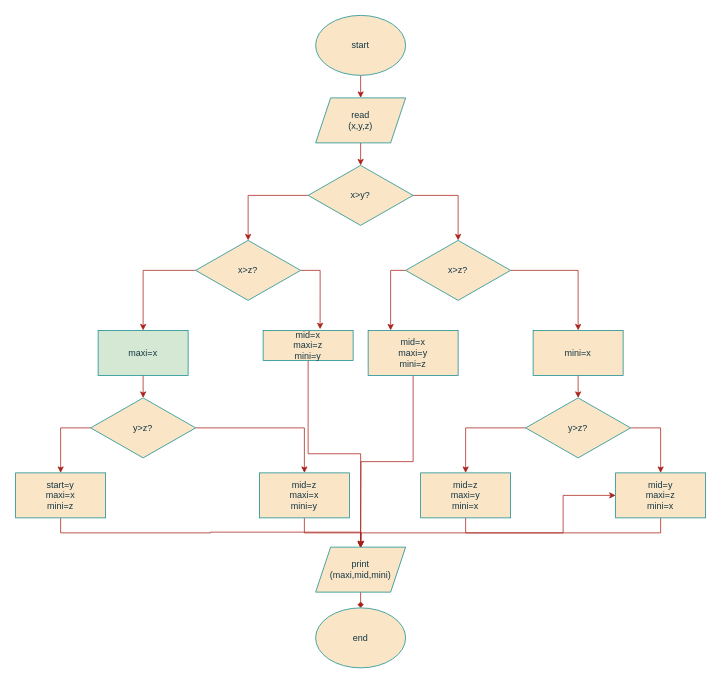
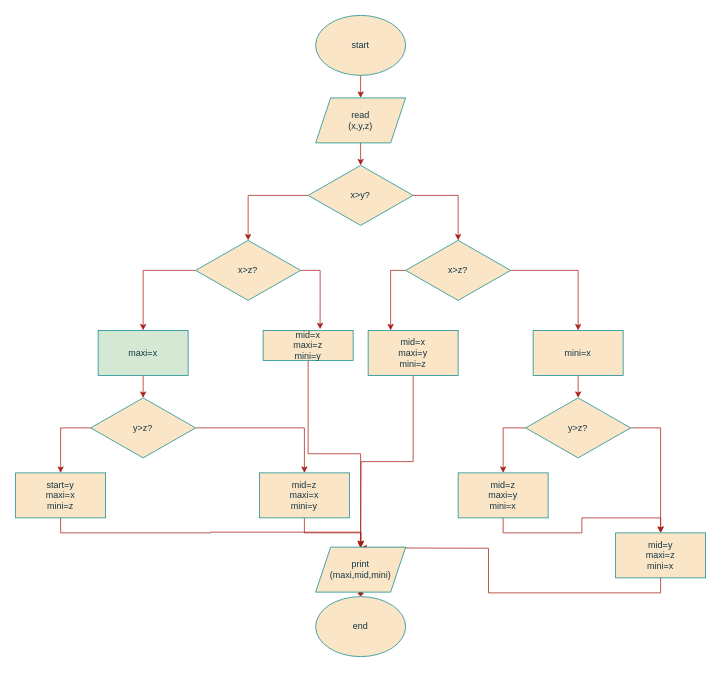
node "mid=z maxi=y mini=x": moved (465, 495) -> (503, 495)
node "mid=y maxi=z mini=x": moved (660, 495) -> (660, 555)
node "end": moved (360, 638) -> (360, 627)
